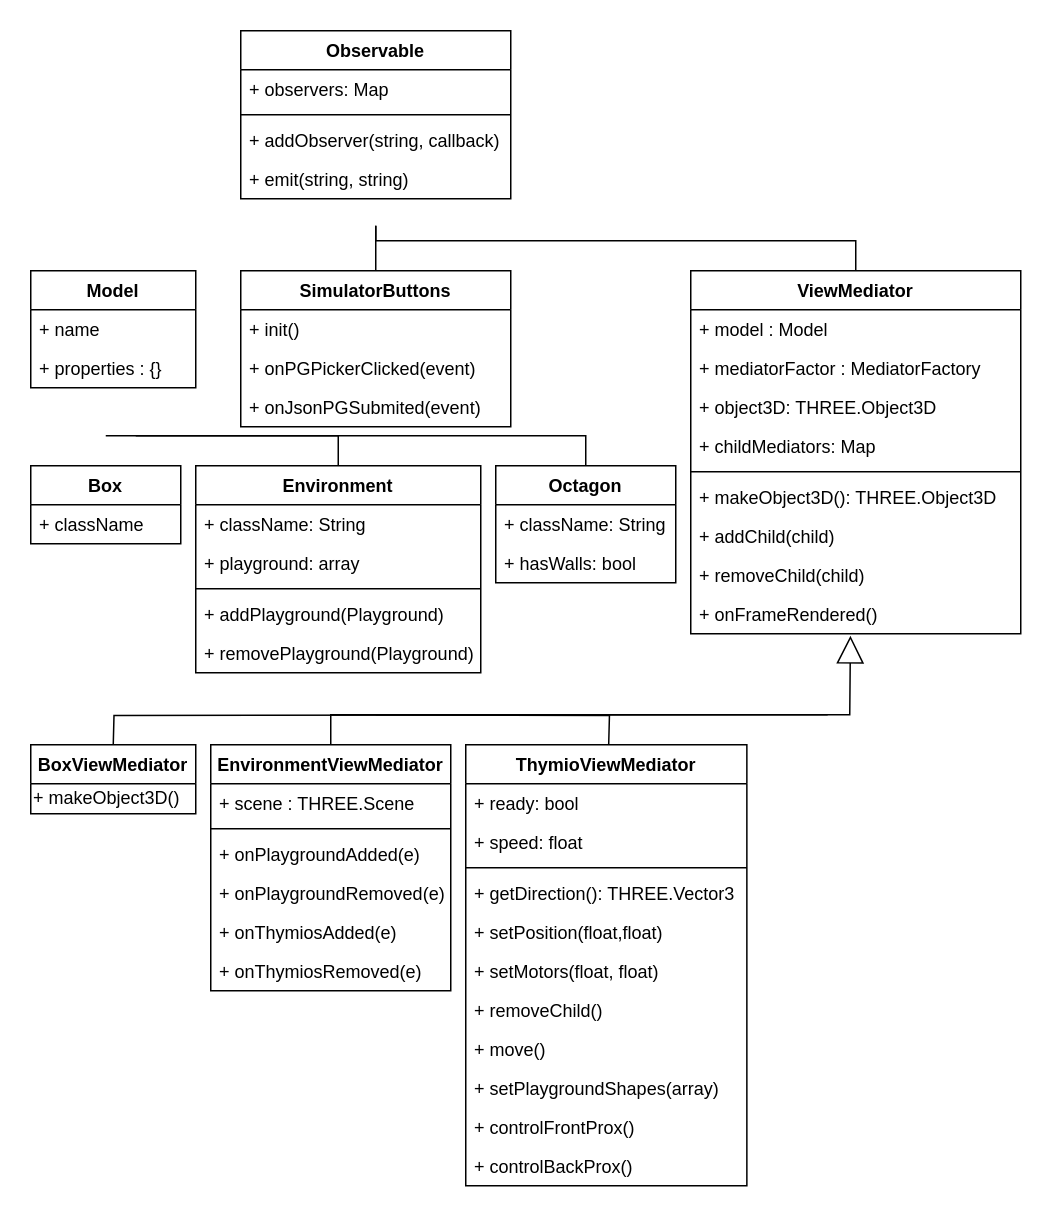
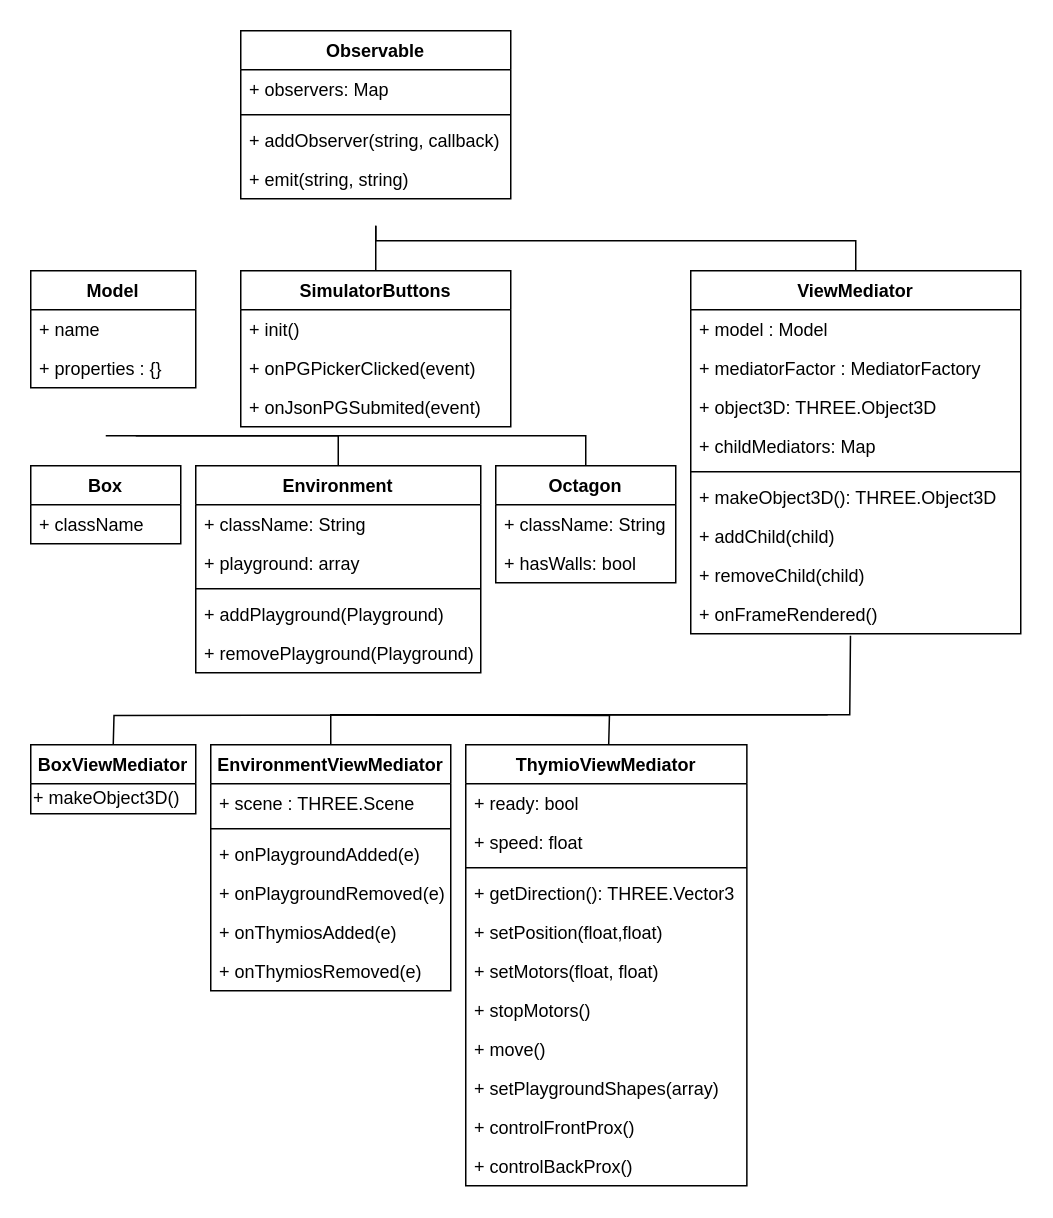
edge "EnvironmentViewMediator" -> "+ onFrameRendered()": arrowhead block -> none
node "+ removeChild()": label "+ removeChild()" -> "+ stopMotors()"
